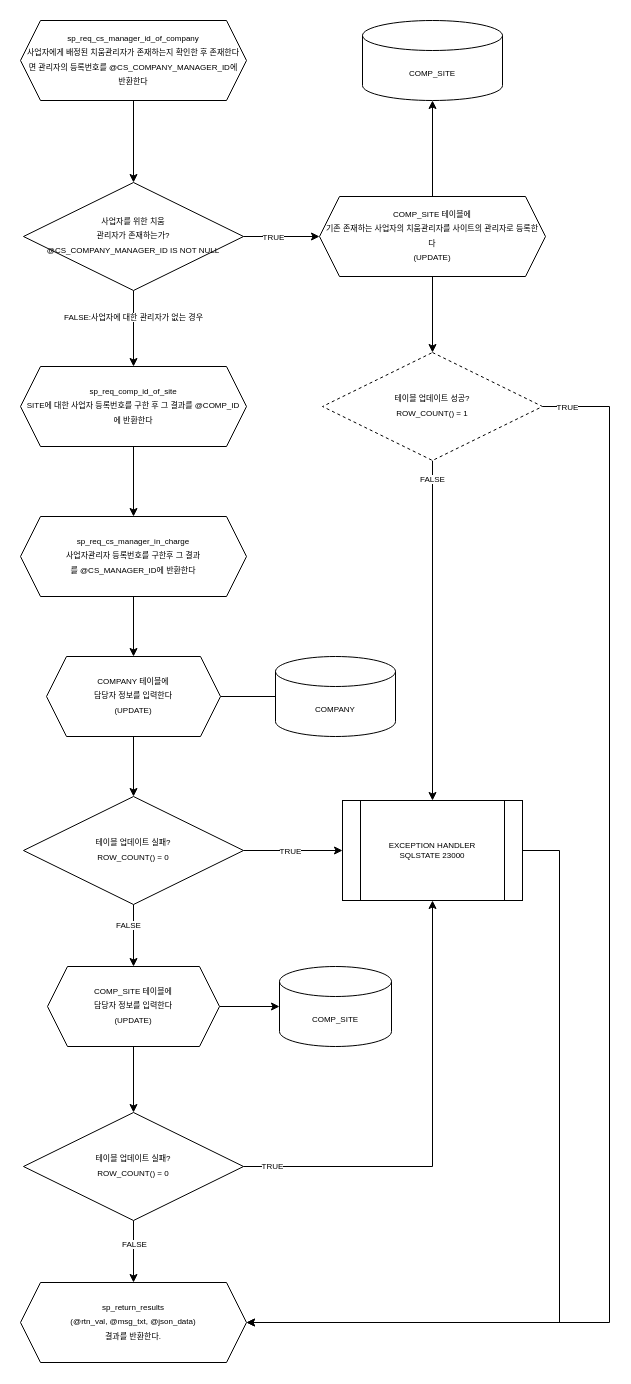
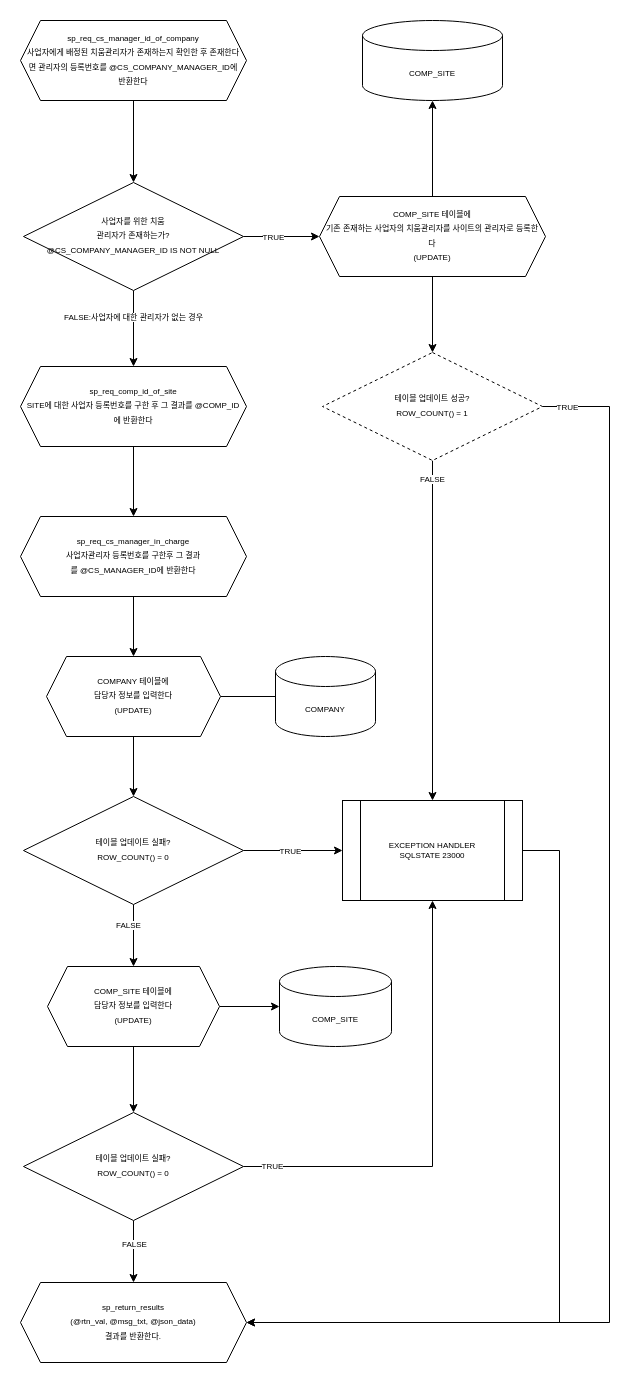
node "COMPANY": size 120x80 -> 100x80
